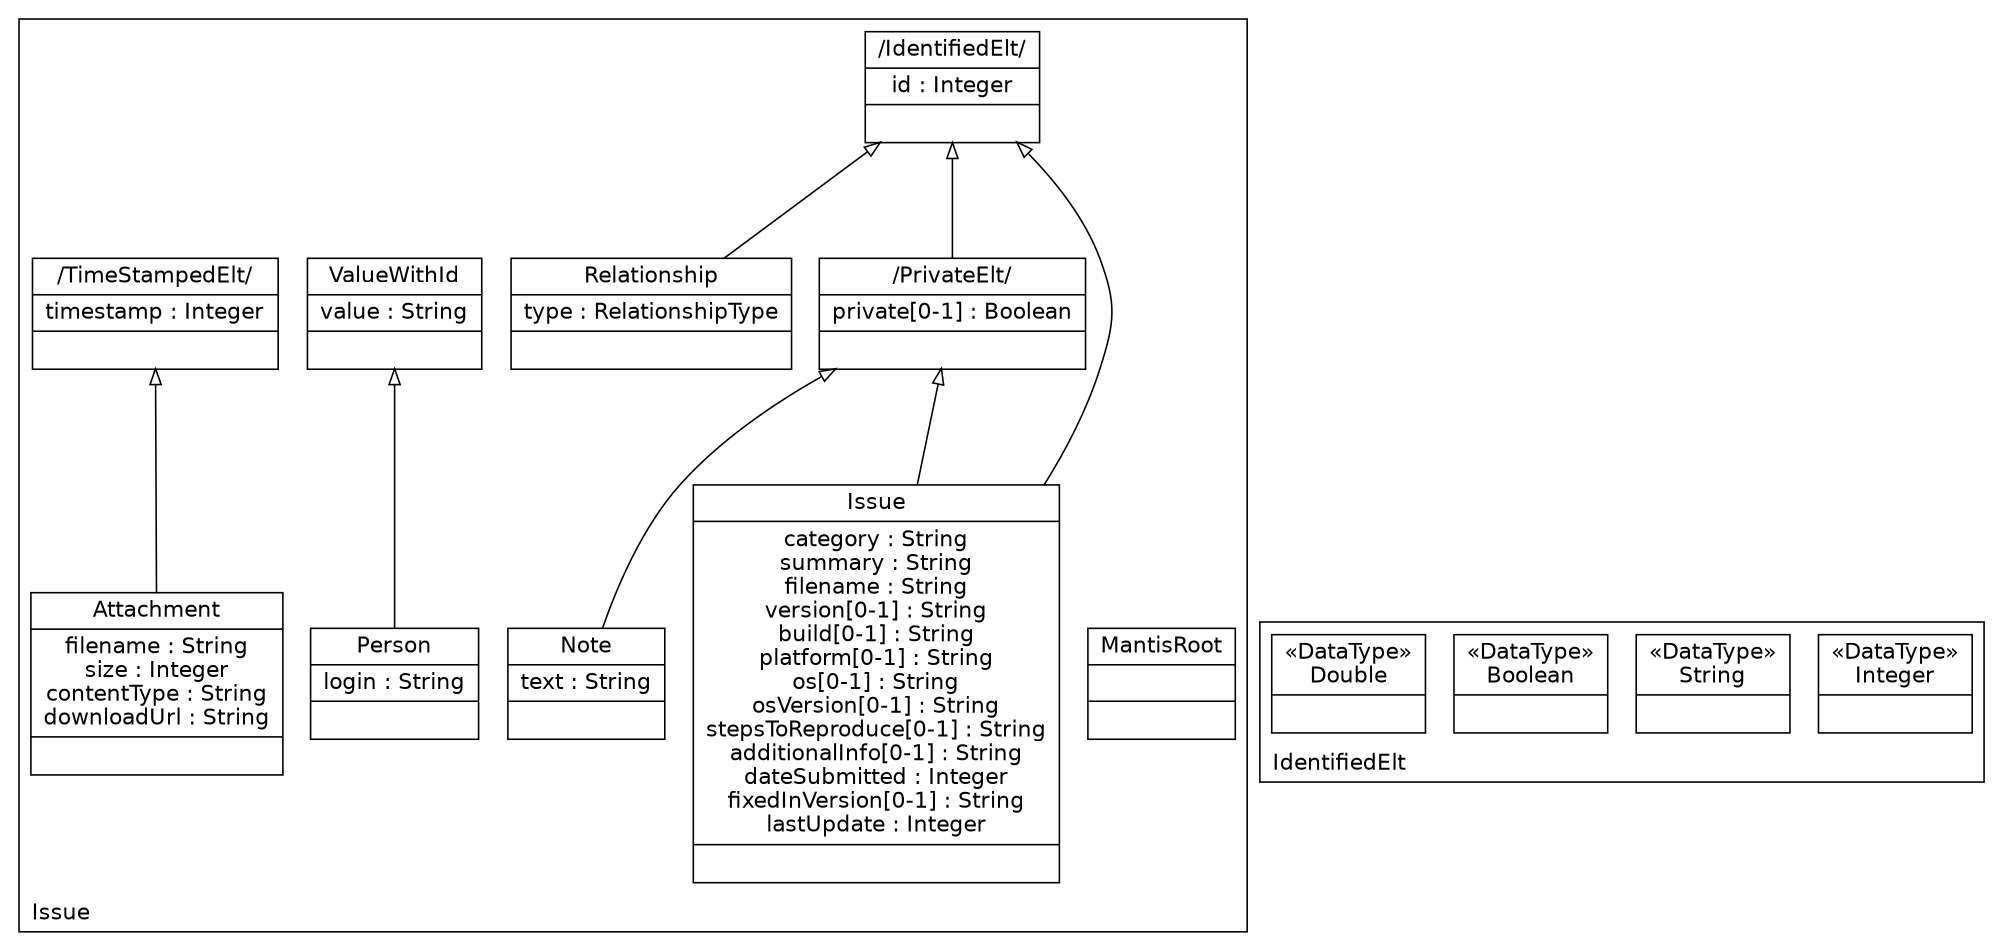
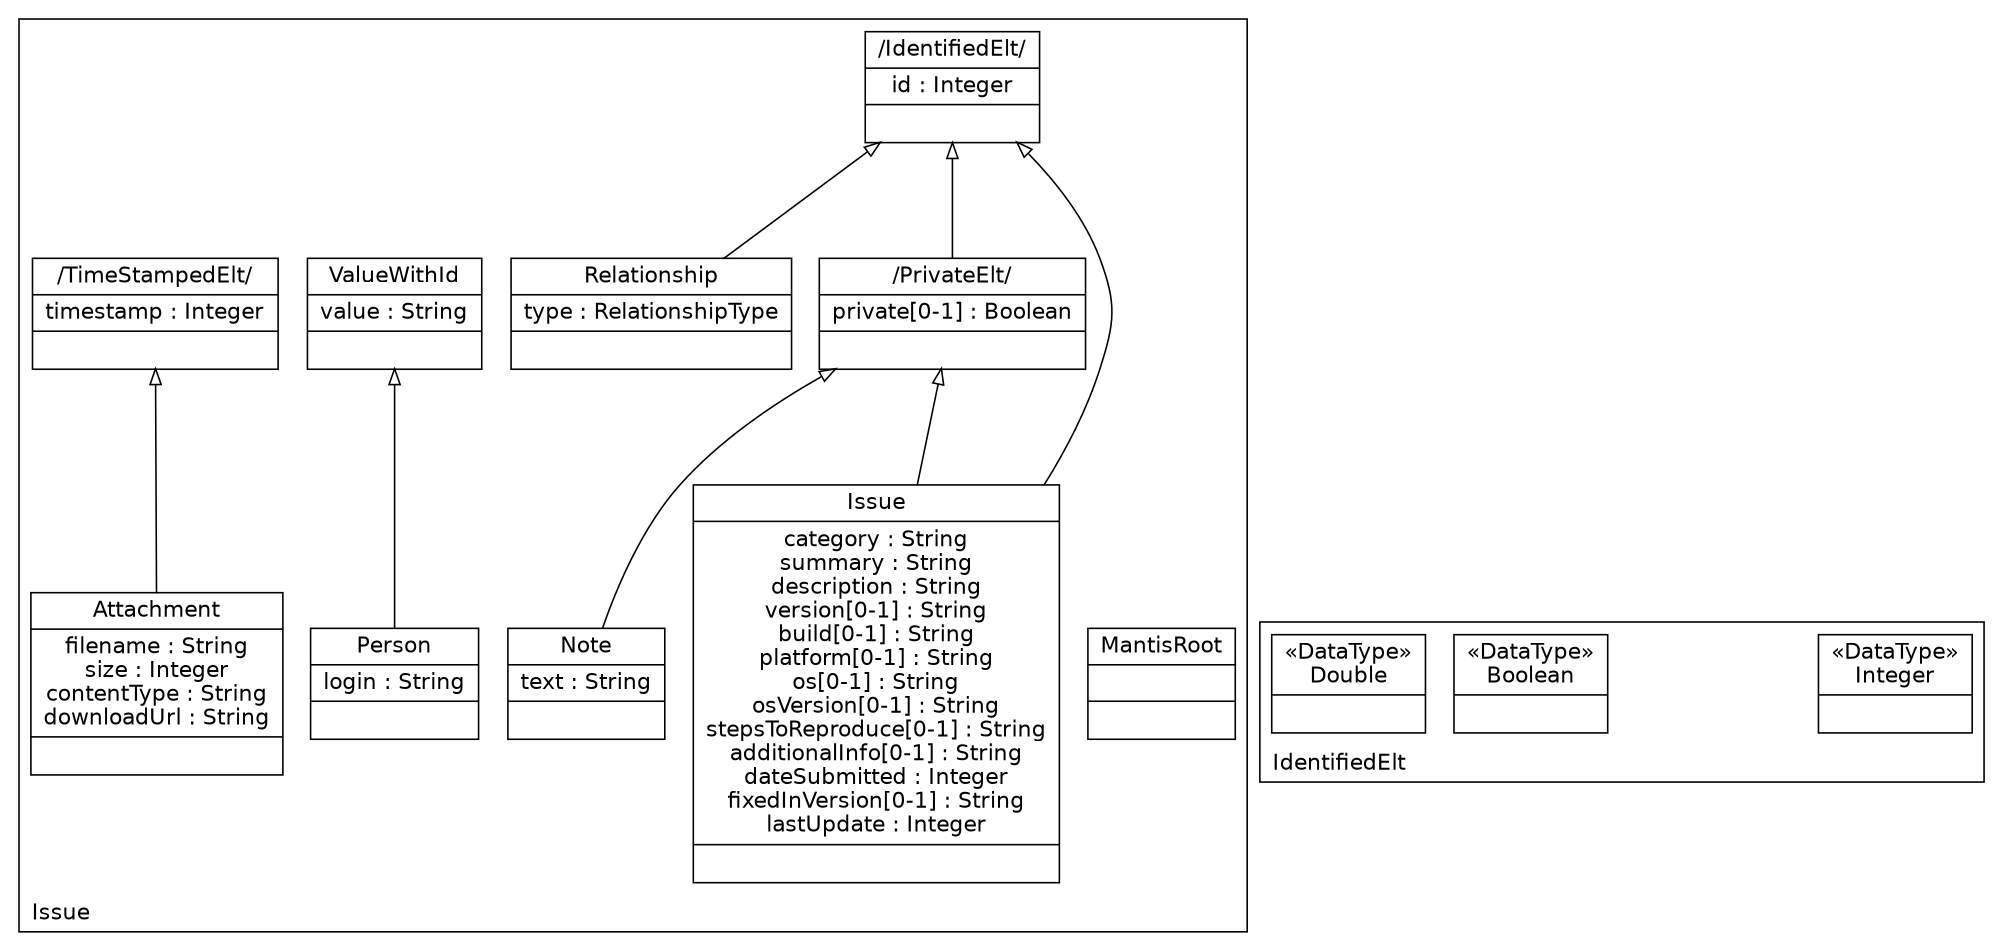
node "Issue": text "filename : String" -> "description : String"
node "String": removed
